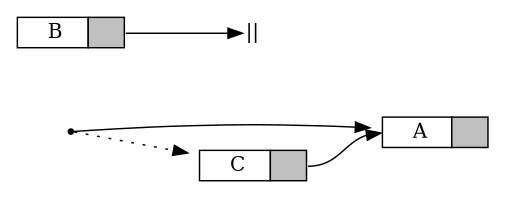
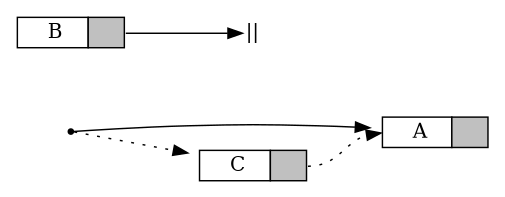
edge "C" -> "A": style solid -> dotted
